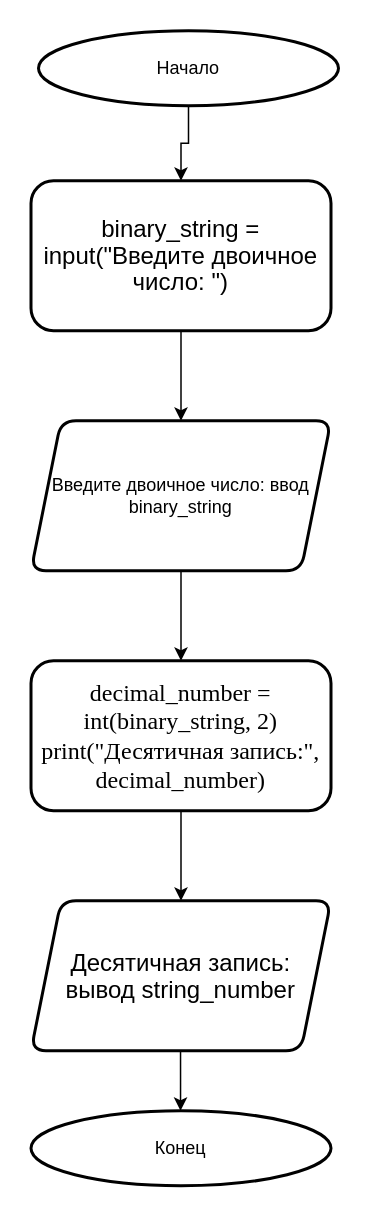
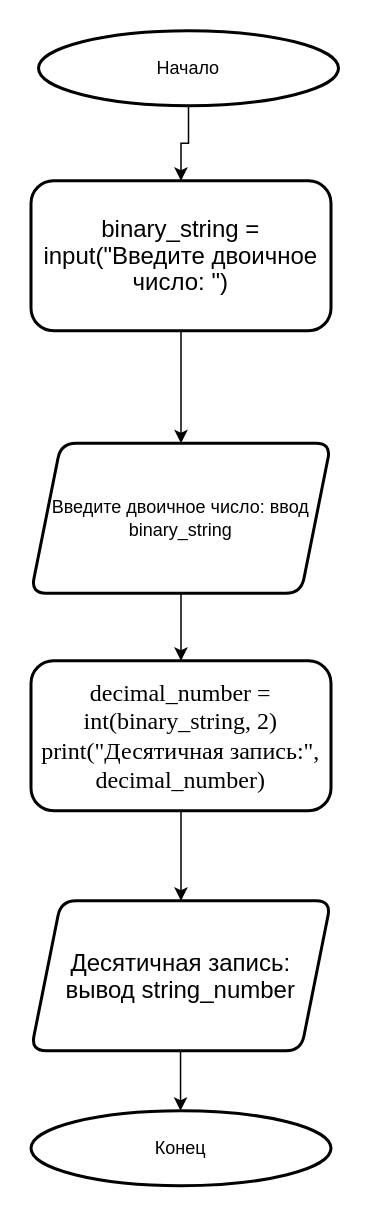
node "Введите двоичное число: ввод binary_string": moved (181, 496) -> (181, 518)
